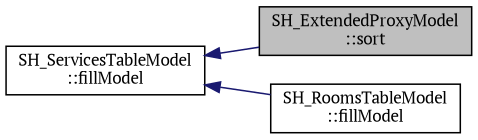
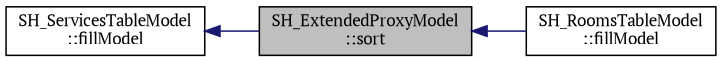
edge "SH_RoomsTableModel ::fillModel" -> "SH_ServicesTableModel ::fillModel": now "SH_RoomsTableModel ::fillModel" -> "SH_ExtendedProxyModel ::sort"
